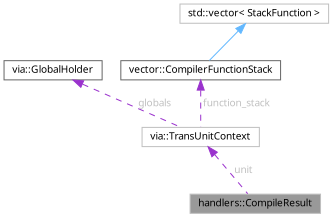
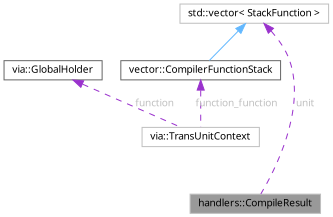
edge "via::TransUnitContext" -> "via::GlobalHolder": label " globals" -> " function"
edge "via::TransUnitContext" -> "vector::CompilerFunctionStack": label " function_stack" -> " function_function"
edge "handlers::CompileResult" -> "via::TransUnitContext": now "handlers::CompileResult" -> "std::vector< StackFunction >"
